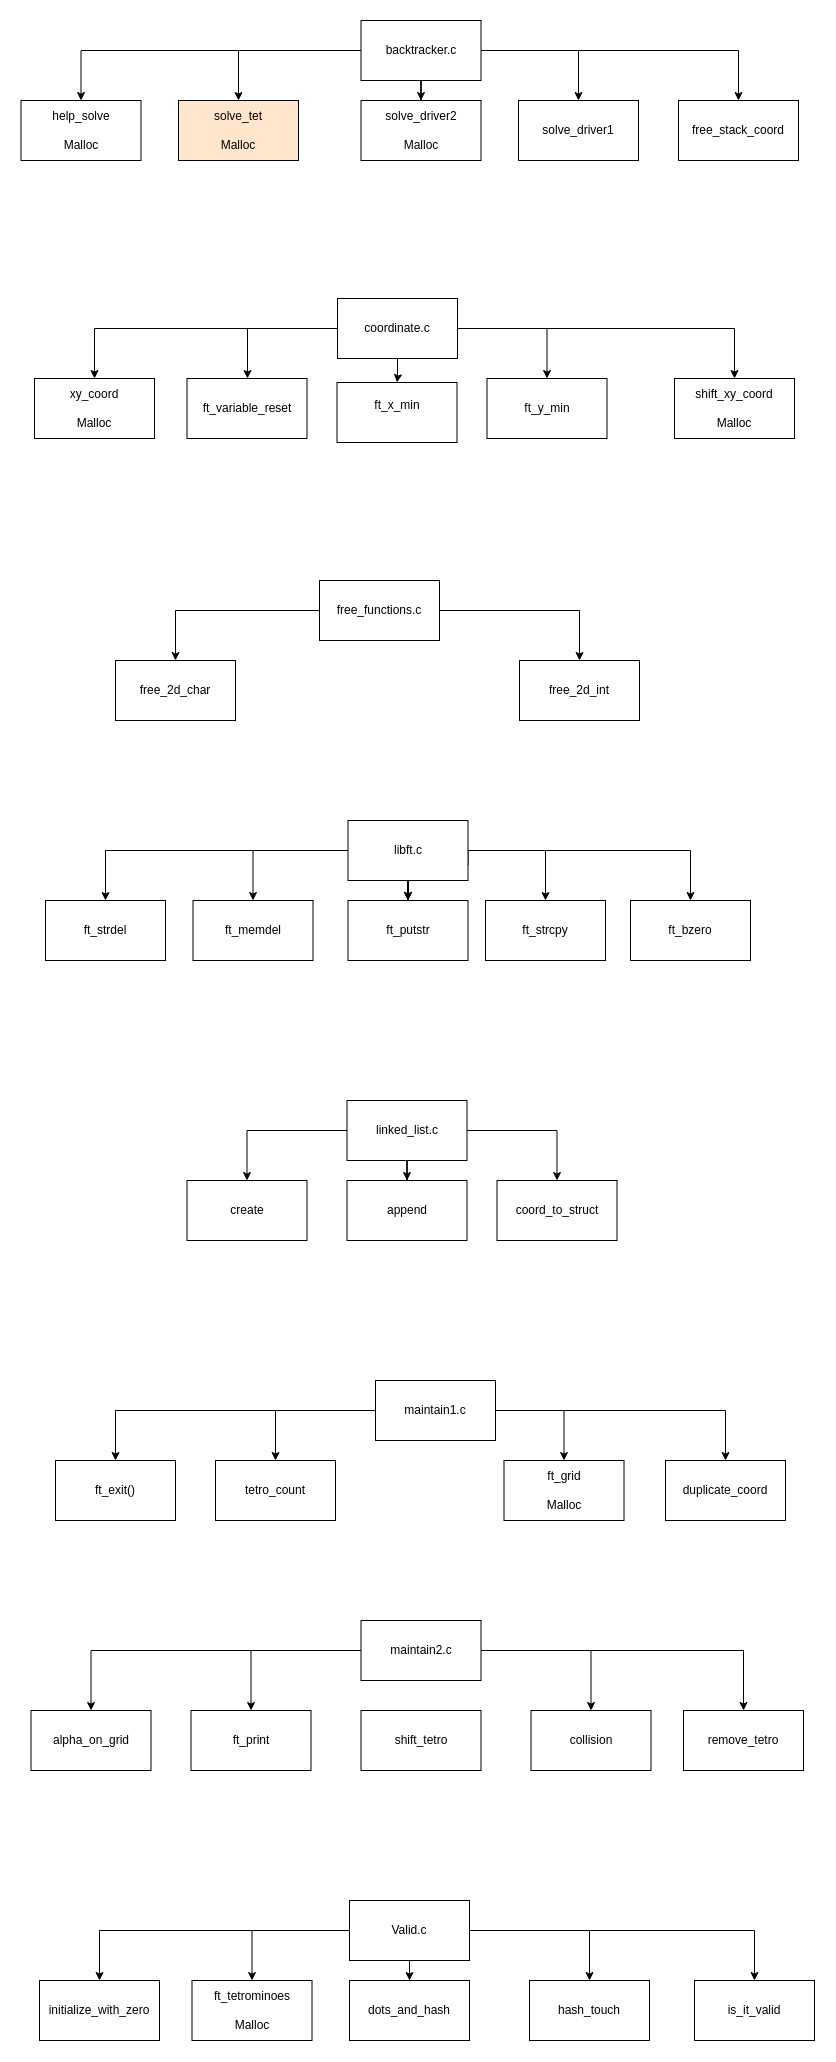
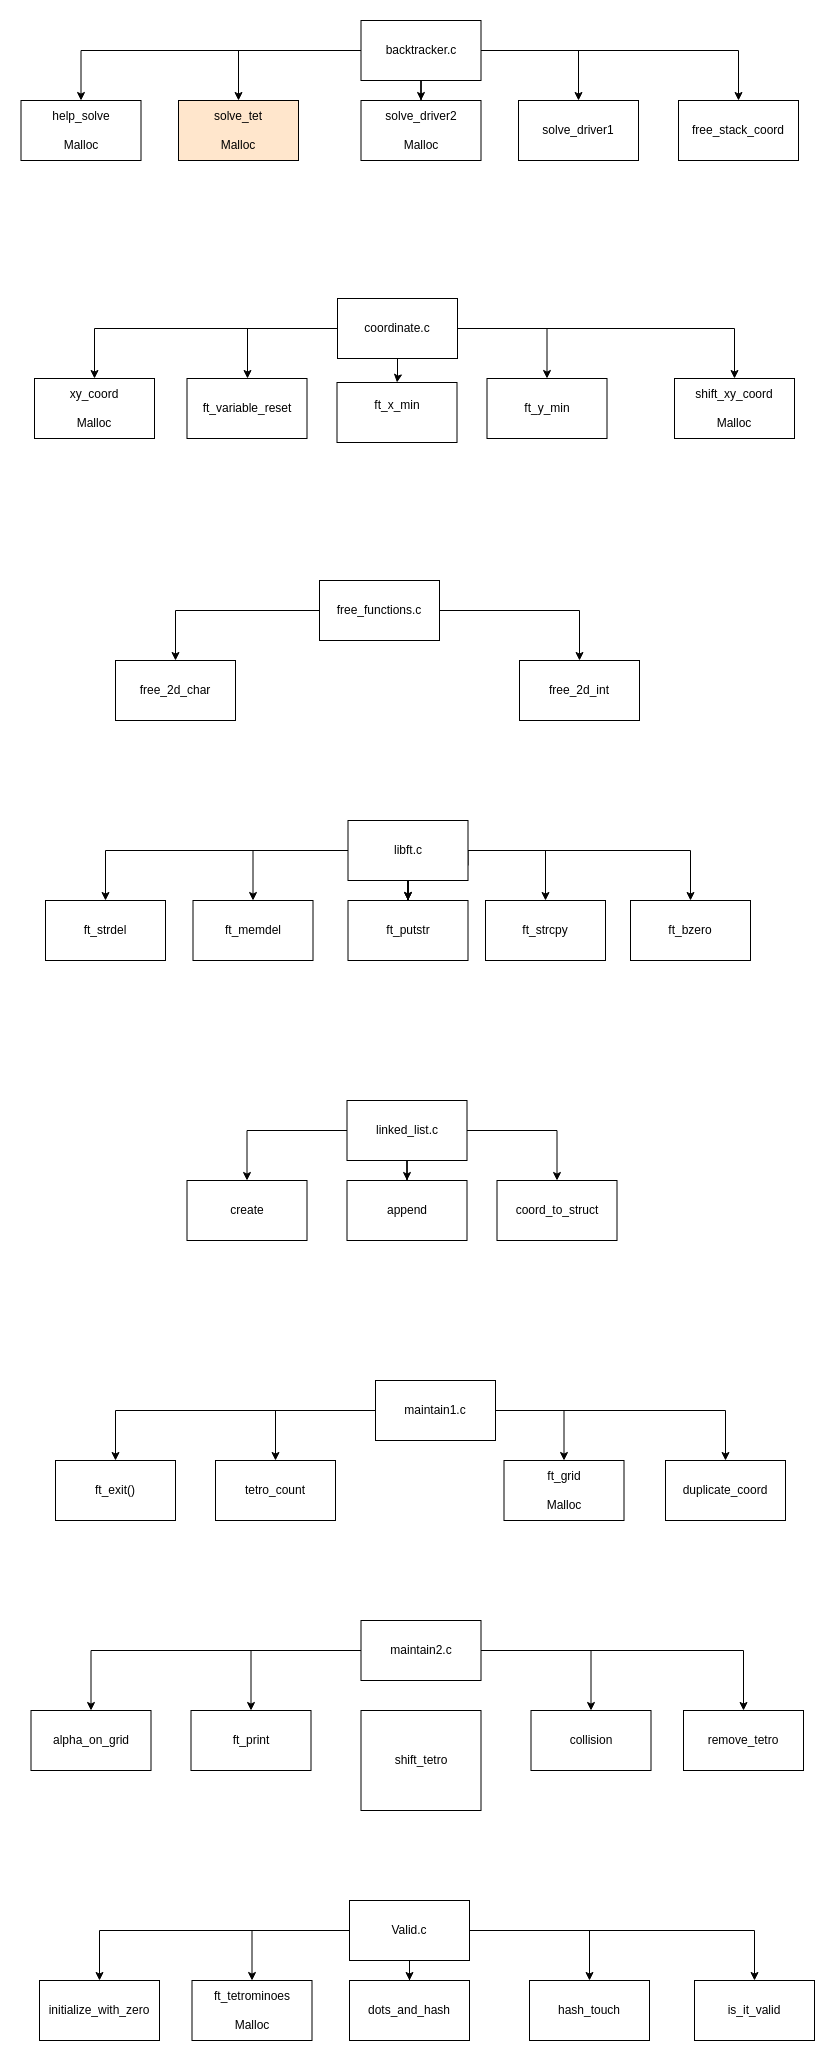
node "shift_tetro": size 120x60 -> 120x100
